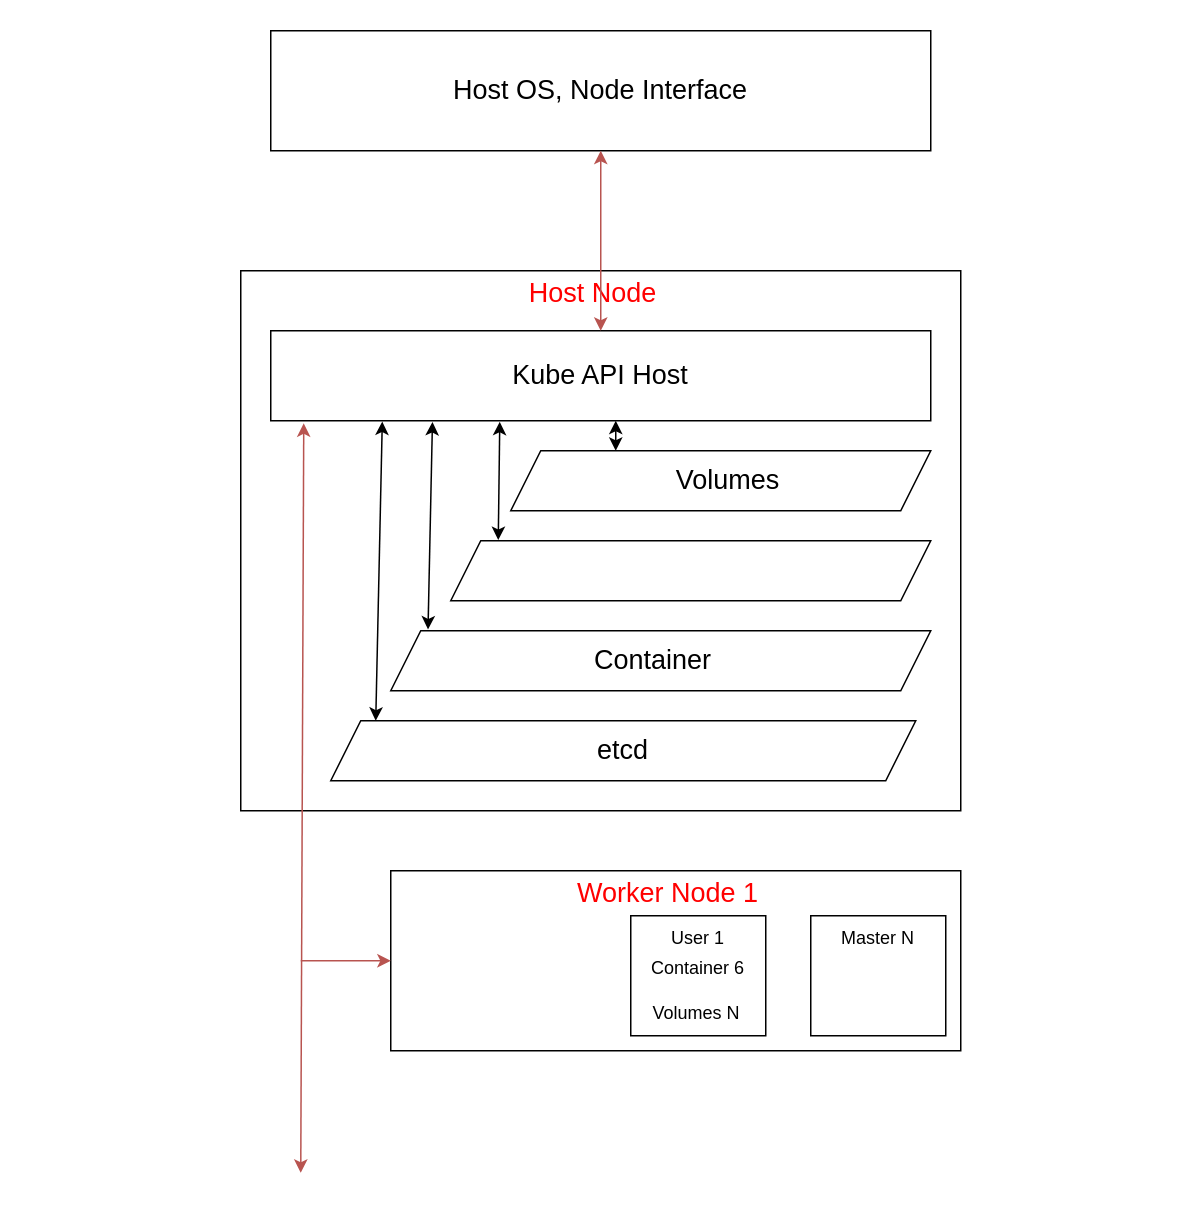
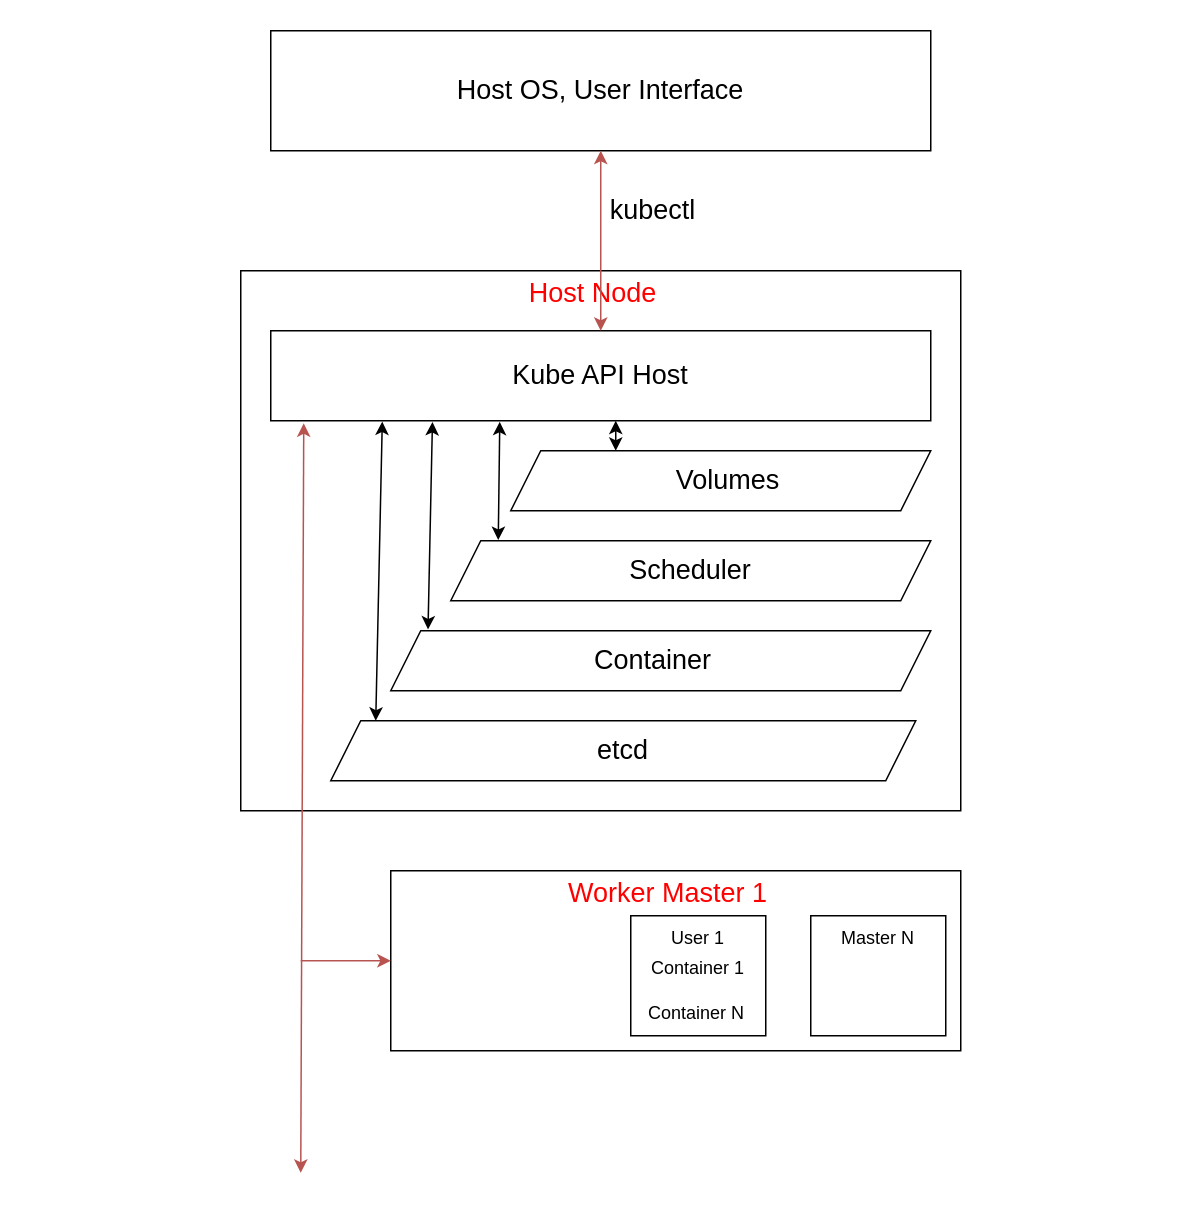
node "Host OS, Node Interface": label "Host OS, Node Interface" -> "Host OS, User Interface"
node "kubectl": added
node "Scheduler": added
node "Worker Node 1": label "Worker Node 1" -> "Worker Master 1"
node "Container 6": label "Container 6" -> "Container 1"
node "Volumes N": label "Volumes N" -> "Container N"
